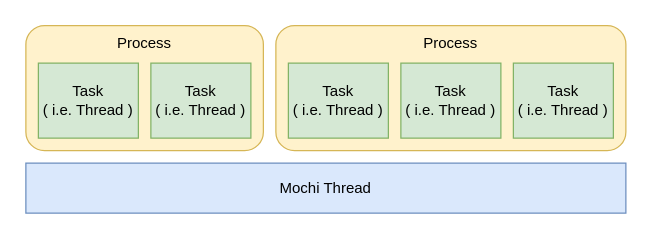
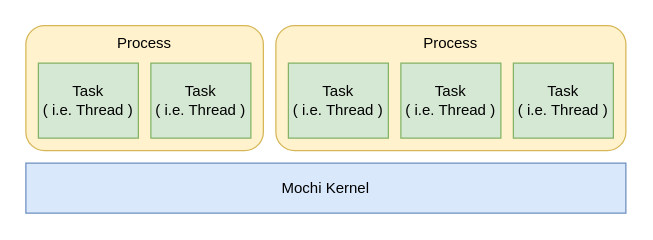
node "Mochi Thread": label "Mochi Thread" -> "Mochi Kernel"
